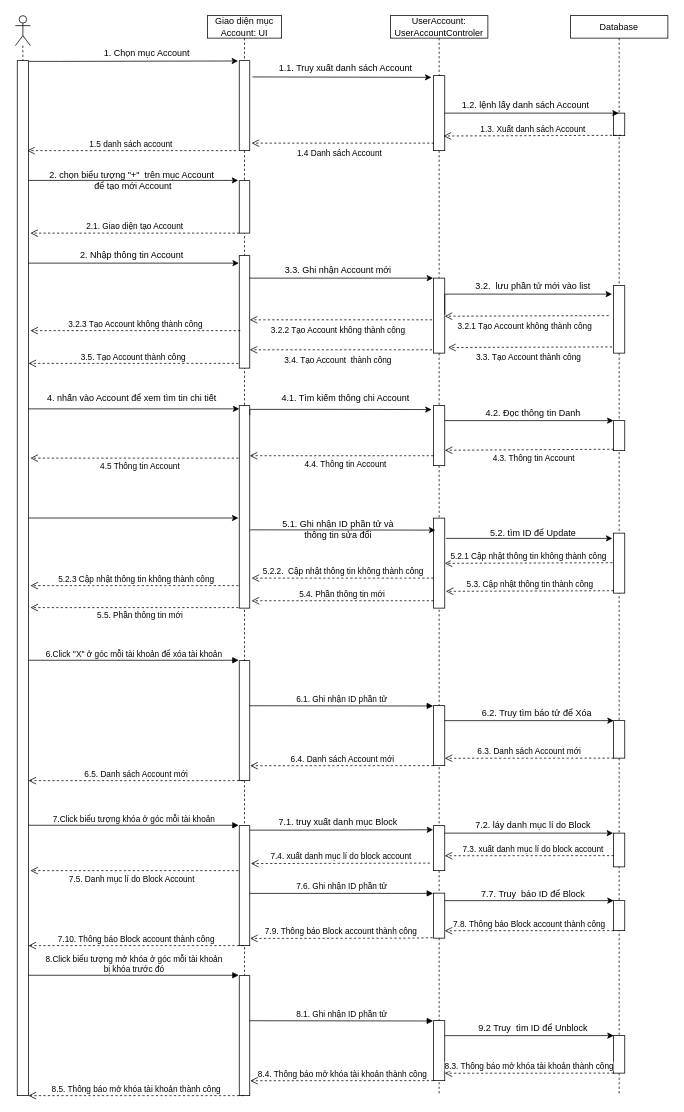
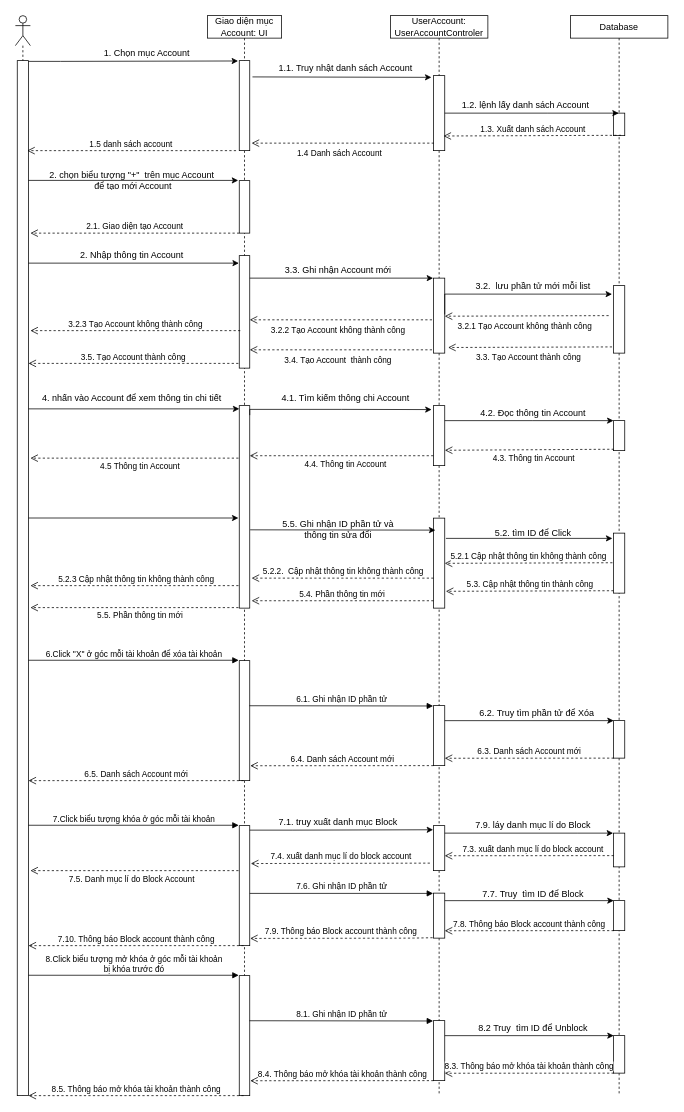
node "1.1. Truy xuất danh sách Account": label "1.1. Truy xuất danh sách Account" -> "1.1. Truy nhật danh sách Account"
node "3.2. lưu phần tử mới vào list": label "3.2. lưu phần tử mới vào list" -> "3.2. lưu phần tử mới mỗi list"
node "4. nhấn vào Account để xem tìm tin chi tiết": label "4. nhấn vào Account để xem tìm tin chi tiết" -> "4. nhấn vào Account để xem thông tin chi tiết"
node "4.2. Đọc thông tin Danh": label "4.2. Đọc thông tin Danh" -> "4.2. Đọc thông tin Account"
node "5.1. Ghi nhận ID phần tử và thông tin sửa đổi": label "5.1. Ghi nhận ID phần tử và thông tin sửa đổi" -> "5.5. Ghi nhận ID phần tử và thông tin sửa đổi"
node "5.2. tìm ID để Update": label "5.2. tìm ID để Update" -> "5.2. tìm ID để Click"
node "6.2. Truy tìm báo tử để Xóa": label "6.2. Truy tìm báo tử để Xóa" -> "6.2. Truy tìm phần tử để Xóa"
node "7.2. láy danh mục lí do Block": label "7.2. láy danh mục lí do Block" -> "7.9. láy danh mục lí do Block"
node "7.7. Truy báo ID để Block": label "7.7. Truy báo ID để Block" -> "7.7. Truy tìm ID để Block"
node "9.2 Truy tìm ID để Unblock": label "9.2 Truy tìm ID để Unblock" -> "8.2 Truy tìm ID để Unblock"
